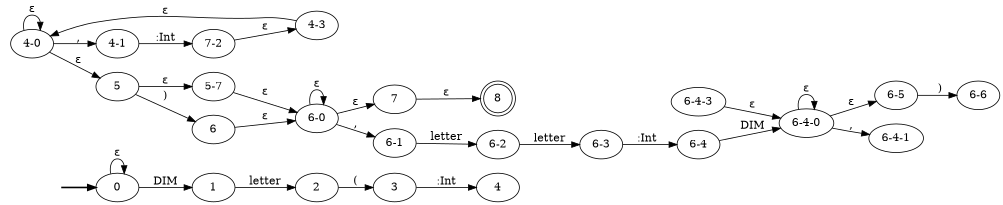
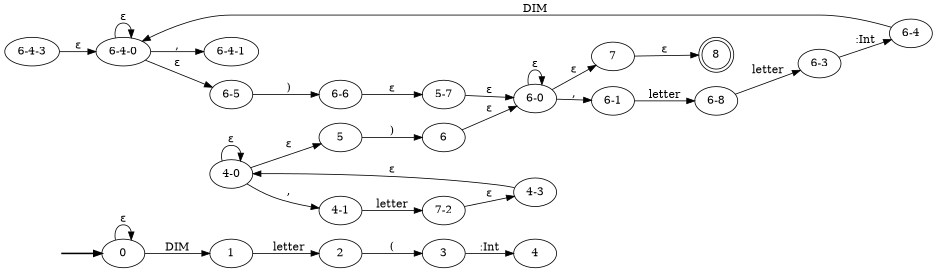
edge "4-1" -> "7-2": label ":Int" -> "letter"
edge "5" -> "5-7": now "6-6" -> "5-7"
node "6-2": label "6-2" -> "6-8"
